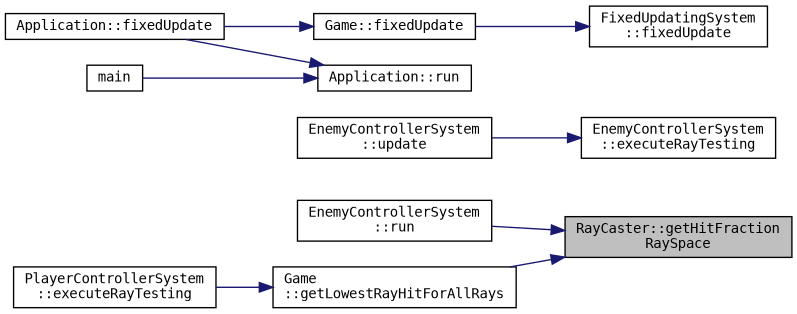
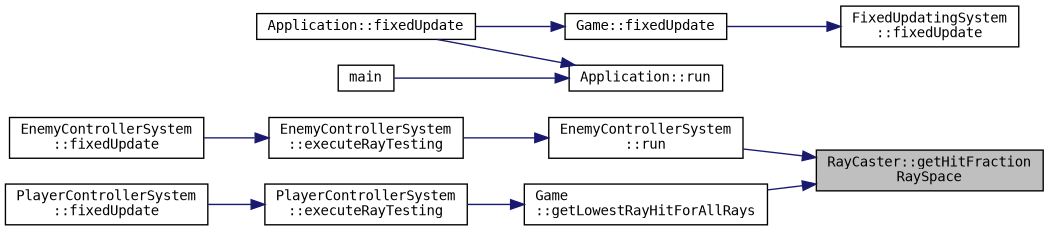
node "EnemyControllerSystem ::update": label "EnemyControllerSystem ::update" -> "EnemyControllerSystem ::fixedUpdate"
edge "EnemyControllerSystem ::executeRayTesting" -> "EnemyControllerSystem ::run": added
node "PlayerControllerSystem ::fixedUpdate": added
